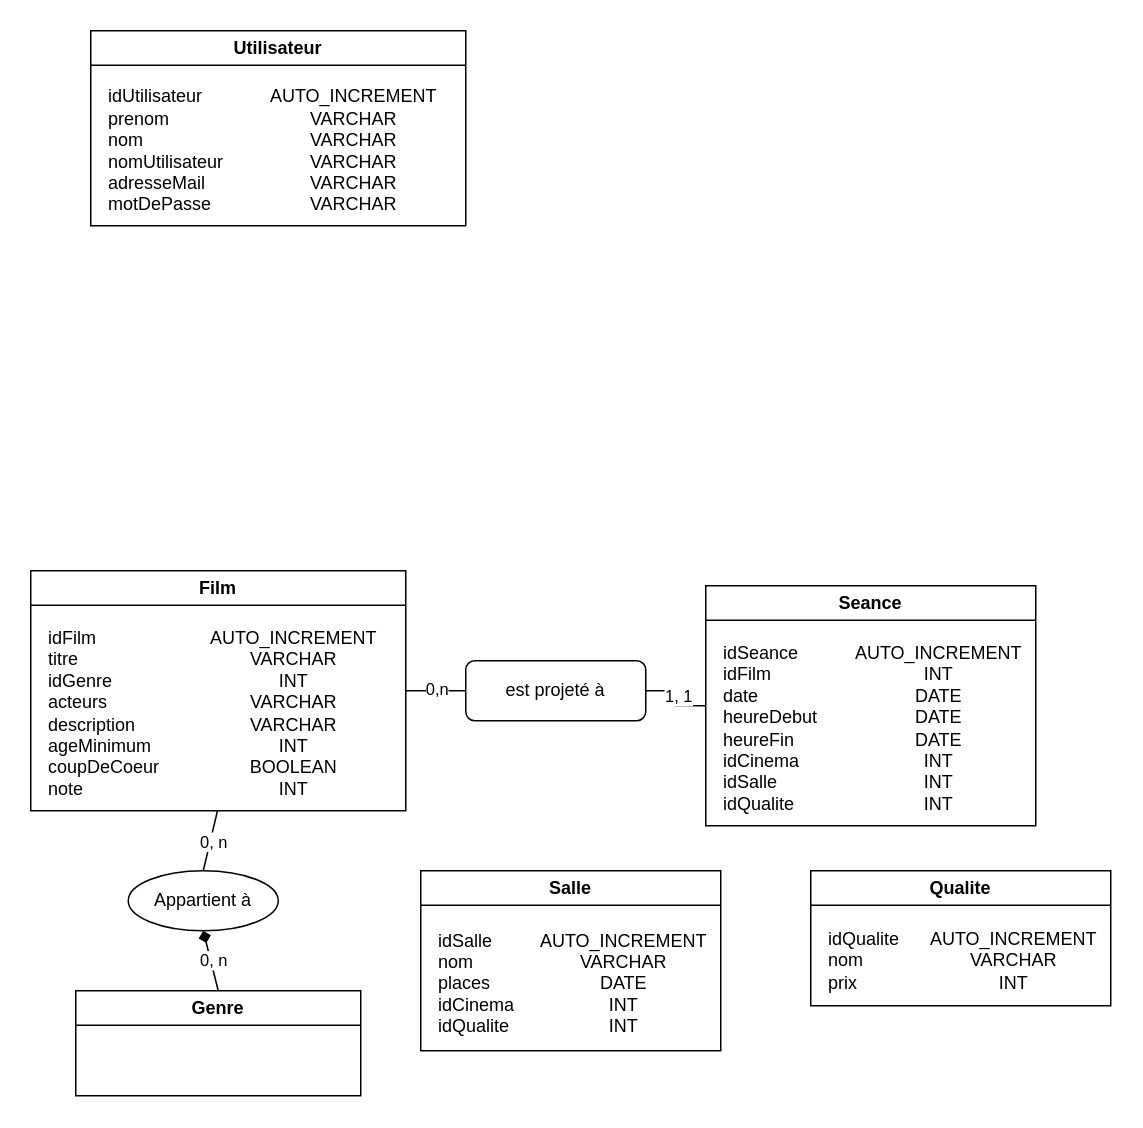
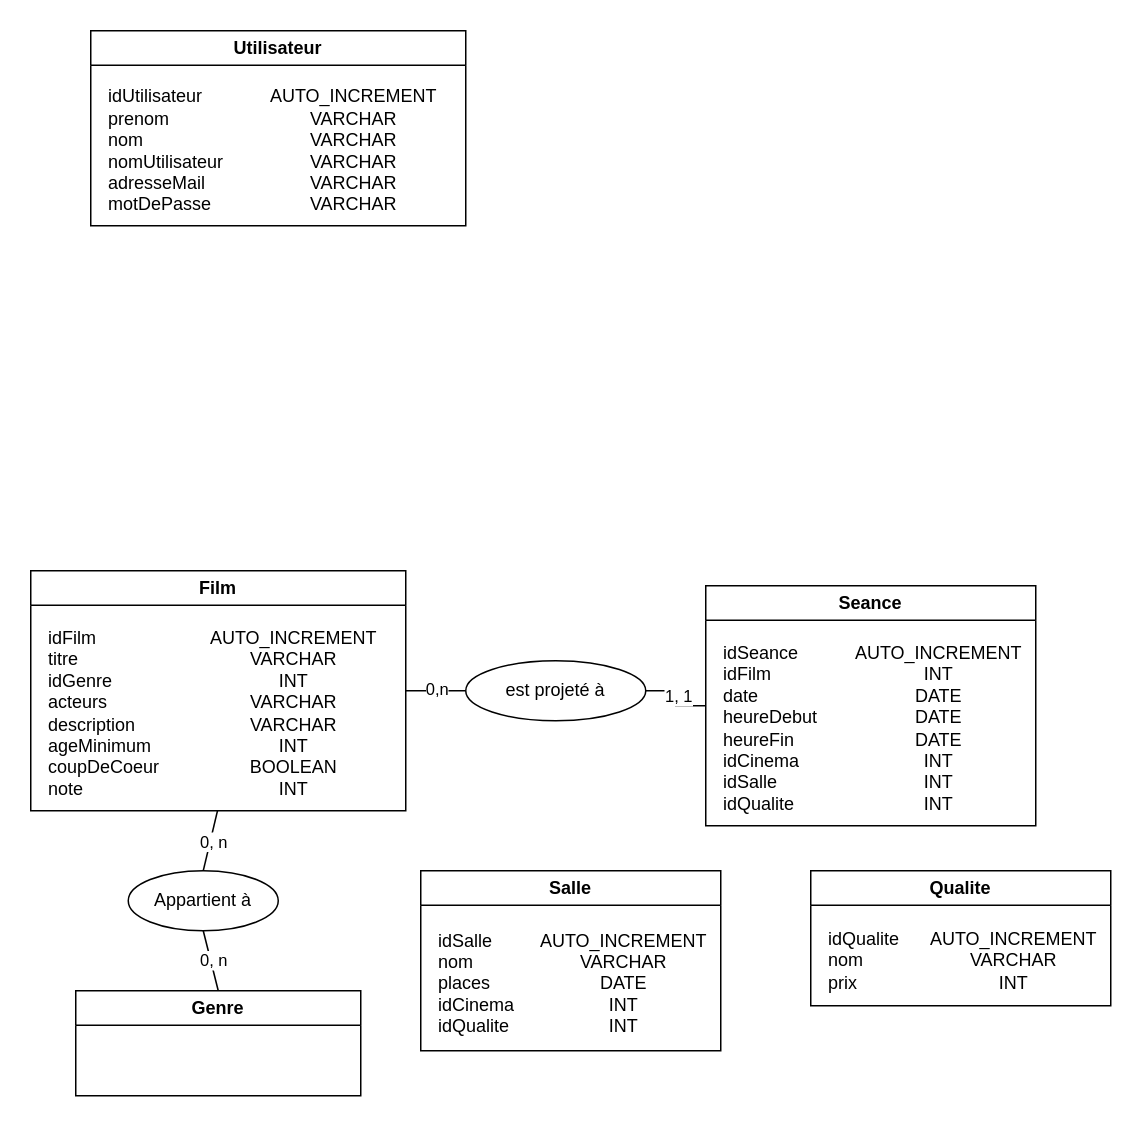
node "est projeté à": shape rounded rectangle -> ellipse
edge "Genre" -> "Appartient à": arrowhead diamond -> none
